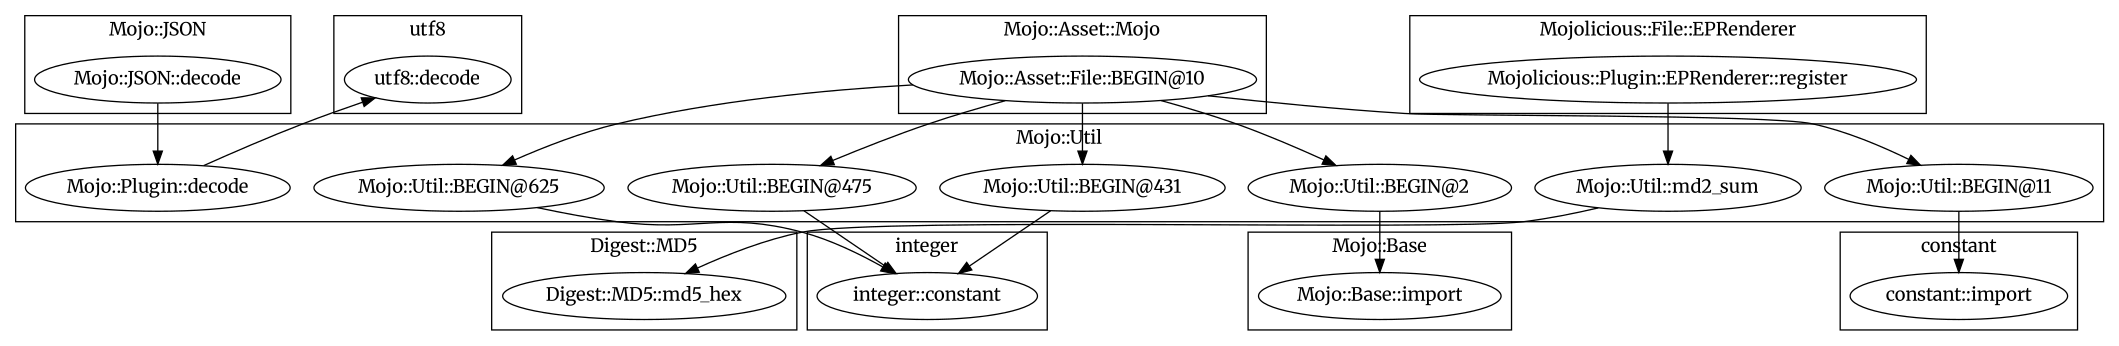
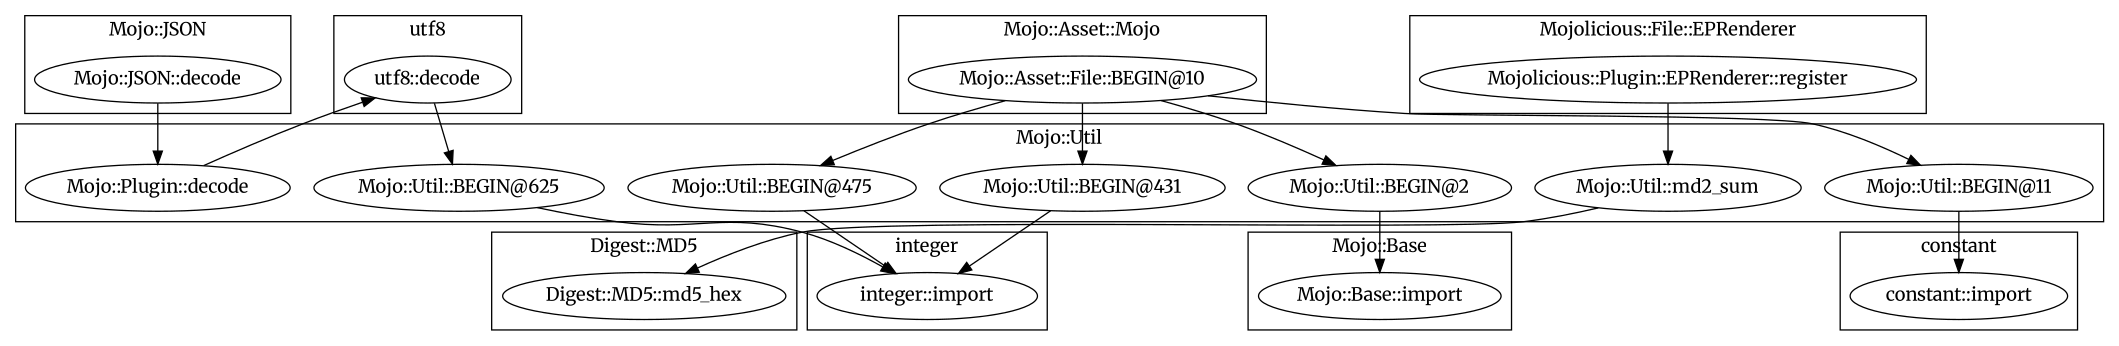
edge "Mojo::Asset::File::BEGIN@10" -> "Mojo::Util::BEGIN@625": now "utf8::decode" -> "Mojo::Util::BEGIN@625"
node "integer::constant": label "integer::constant" -> "integer::import"
